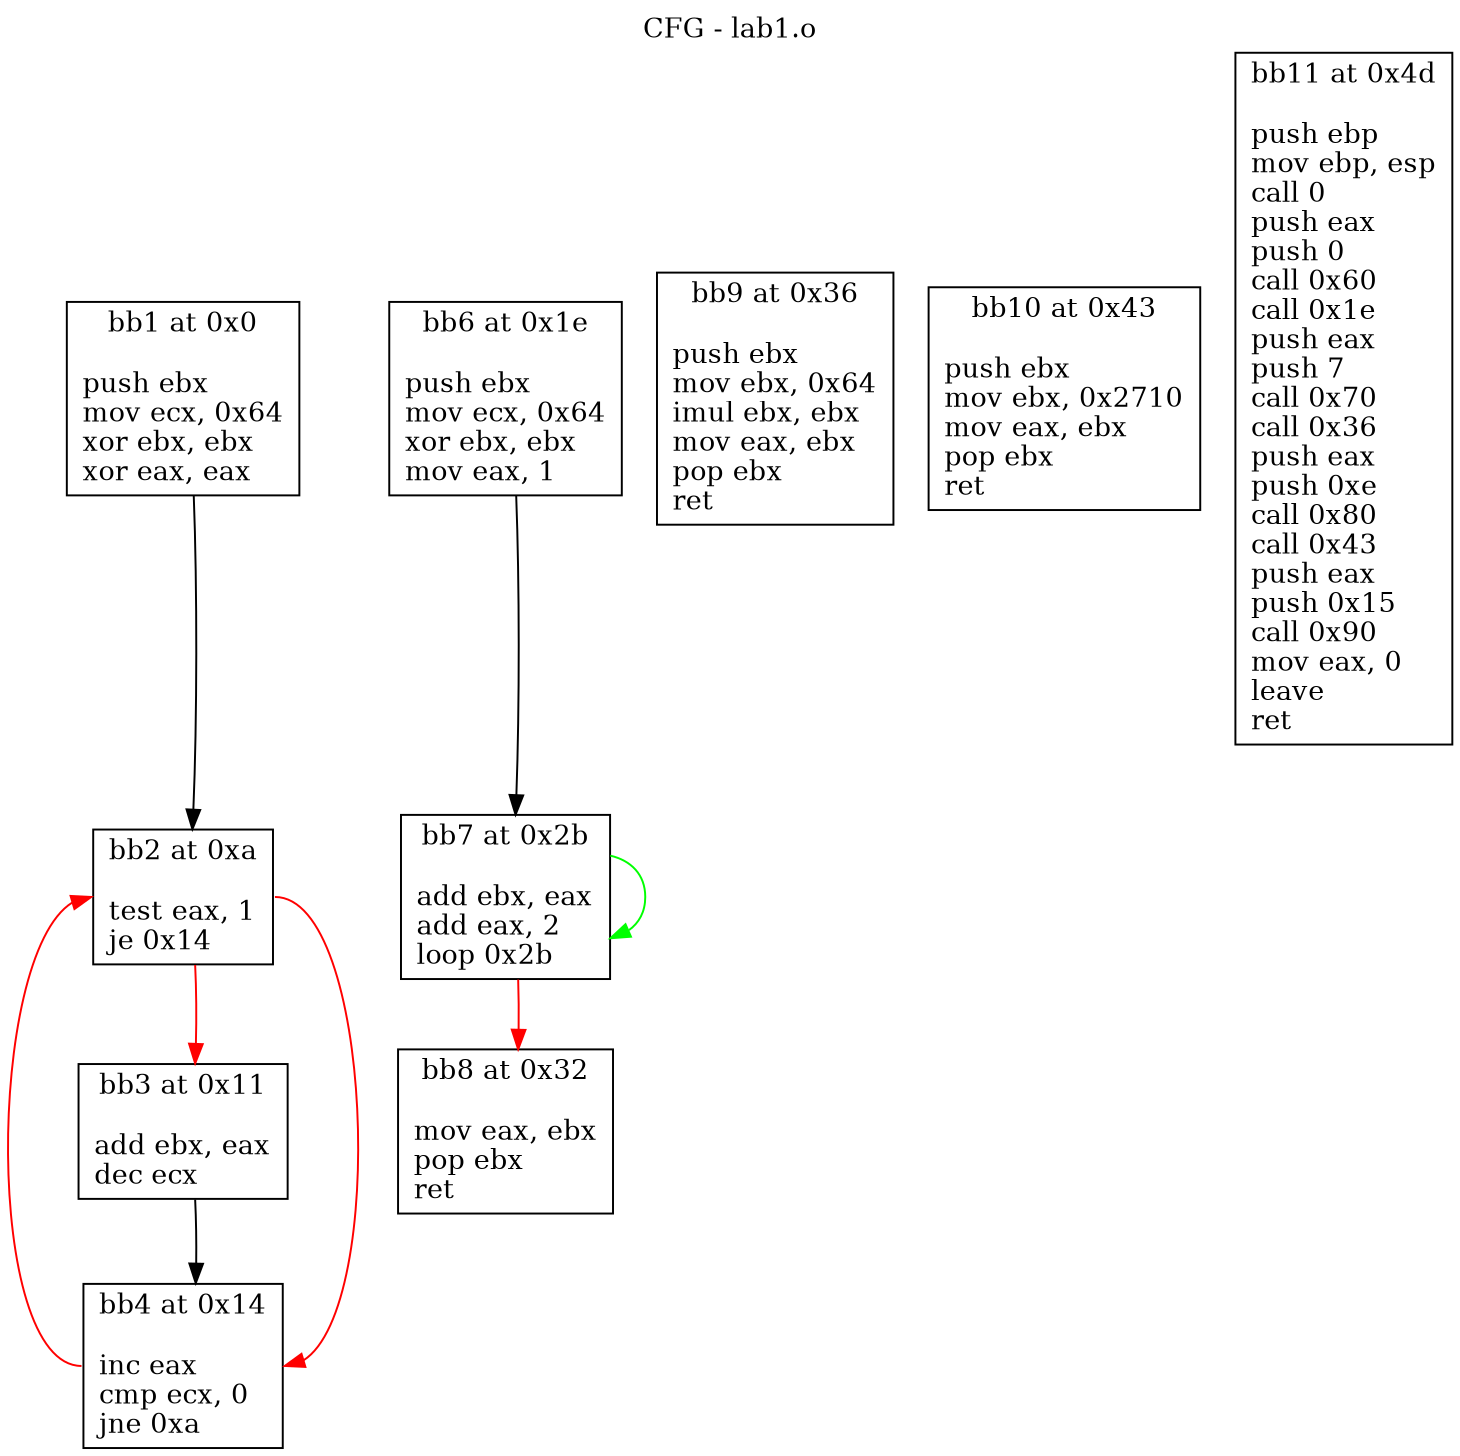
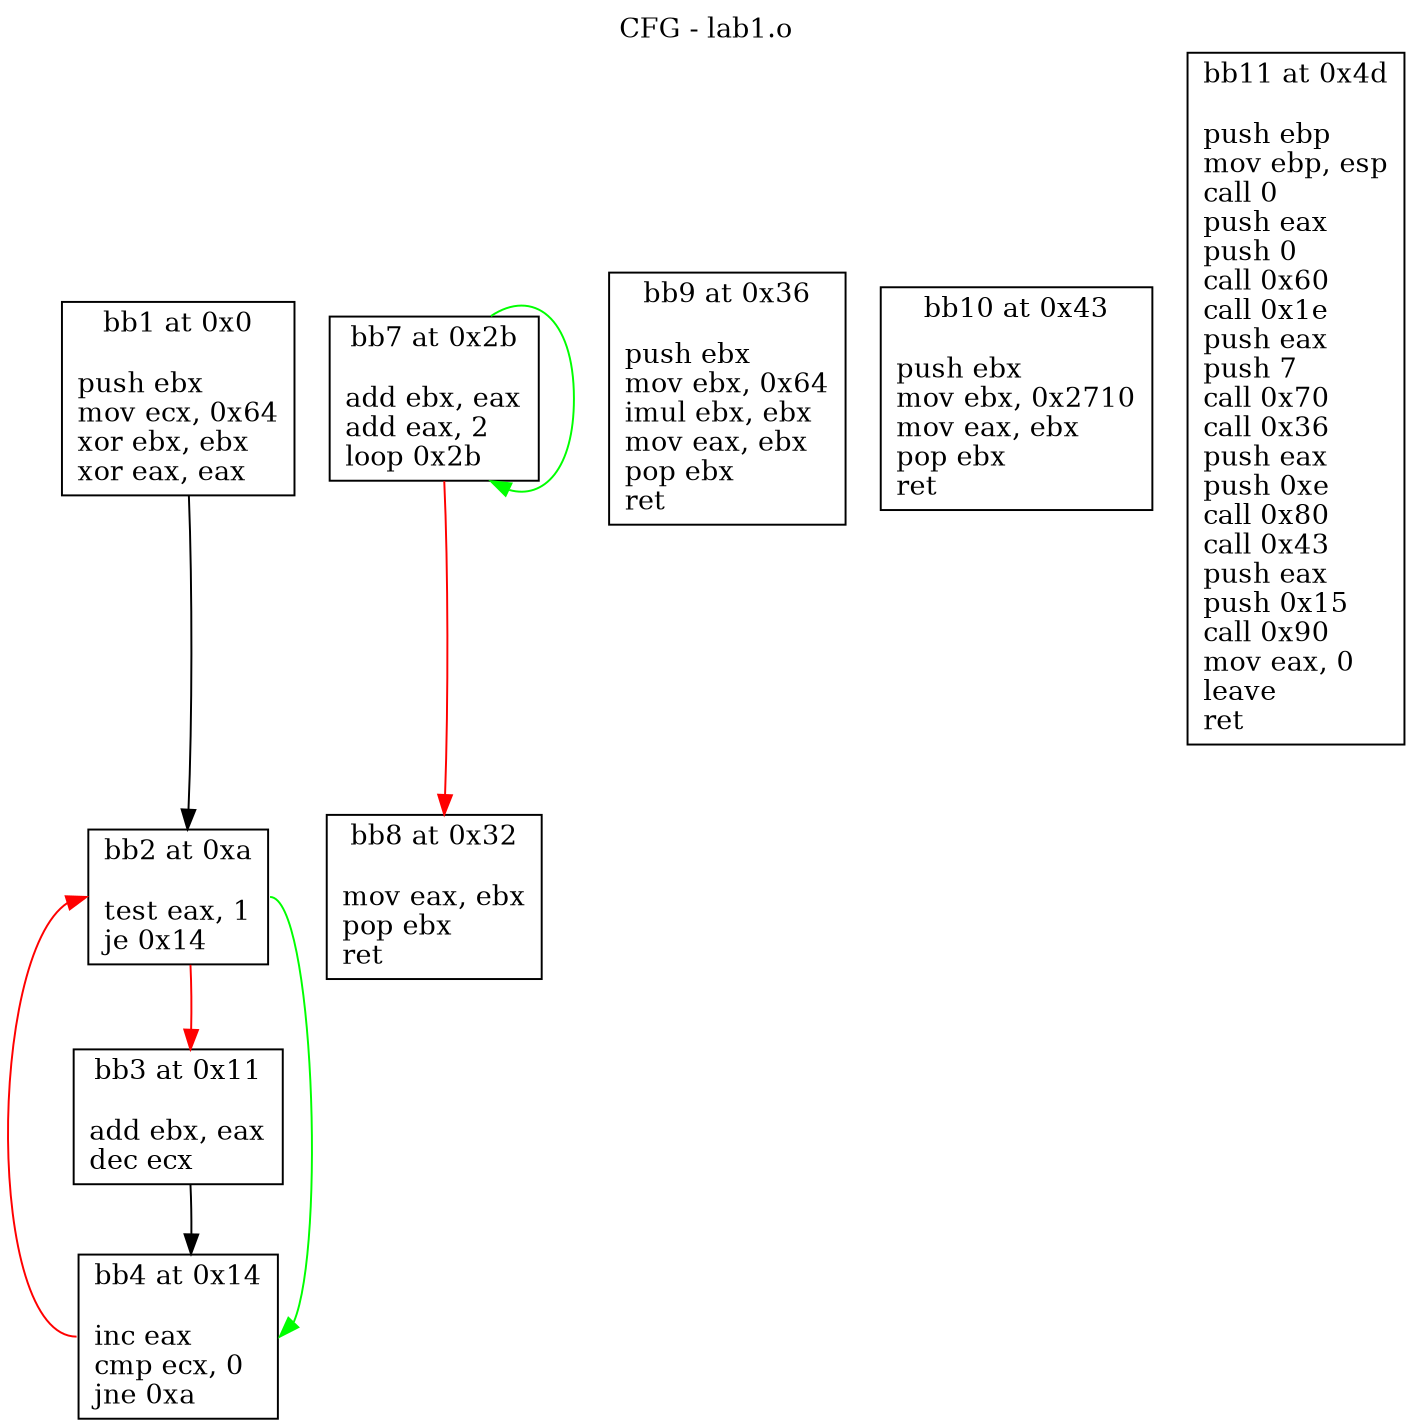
node "bb6 at 0x1e push ebx mov ecx, 0x64 xor ebx, ebx mov eax, 1": removed
edge "bb2 at 0xa test eax, 1 je 0x14" -> "bb4 at 0x14 inc eax cmp ecx, 0 jne 0xa": color red -> green
